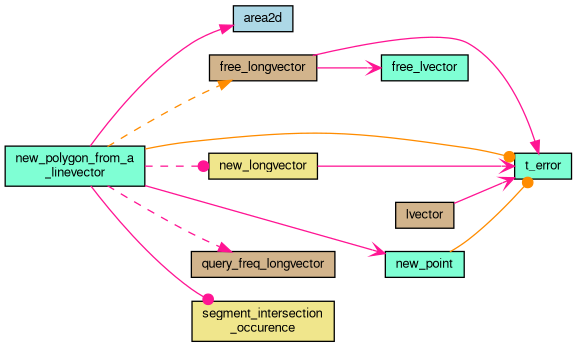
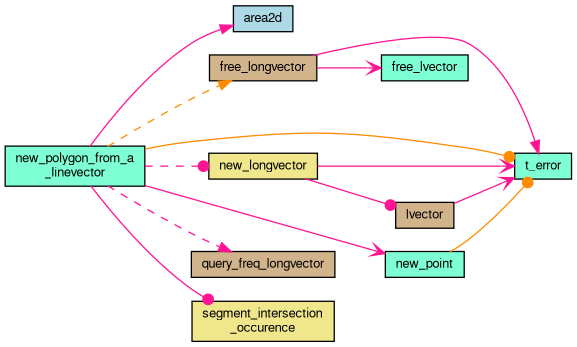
edge "new_longvector" -> "lvector": added
